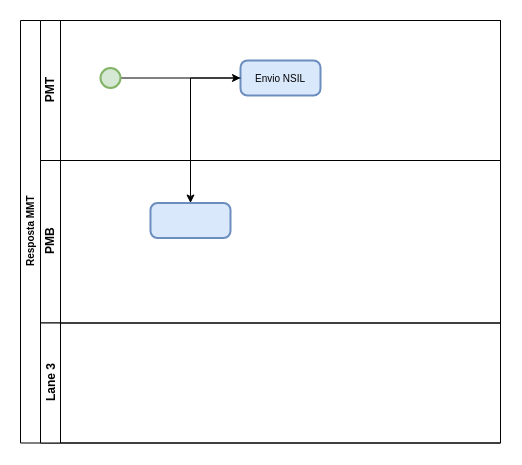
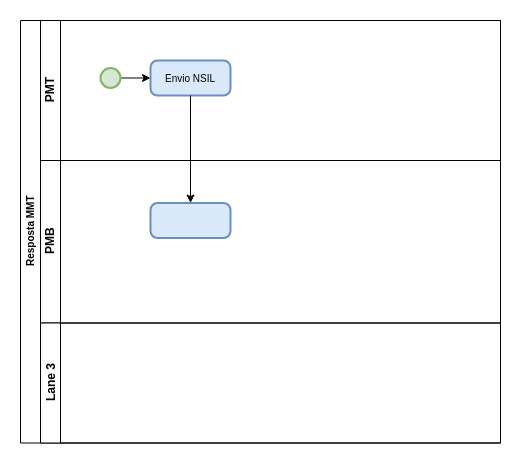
node "Envio NSIL": moved (281, 78) -> (191, 78)
